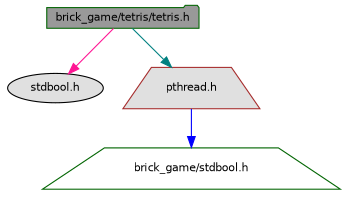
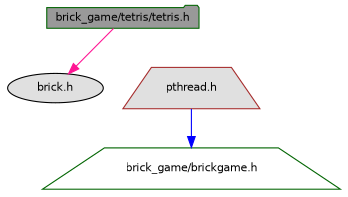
edge "brick_game/tetris/tetris.h" -> "pthread.h": removed
node "stdbool.h": label "stdbool.h" -> "brick.h"
node "brick_game/stdbool.h": label "brick_game/stdbool.h" -> "brick_game/brickgame.h"
